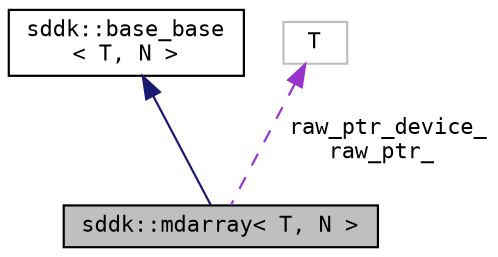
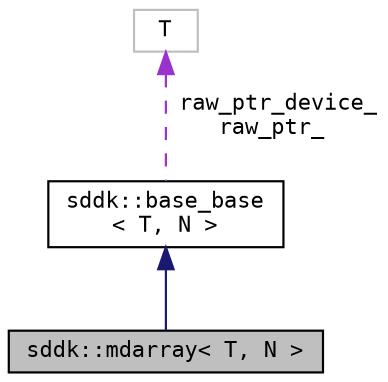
edge "sddk::mdarray< T, N >" -> "T": now "sddk::base_base < T, N >" -> "T"
